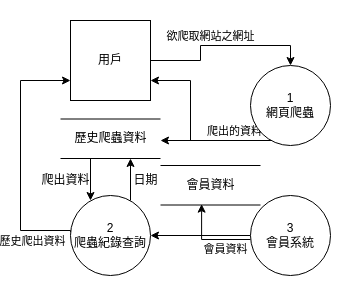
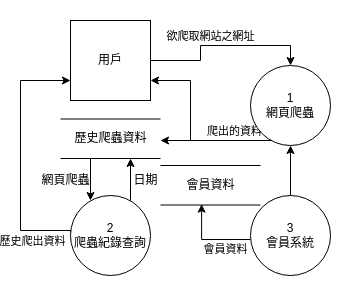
node "爬出資料": label "爬出資料" -> "網頁爬蟲"
edge "3 會員系統" -> "2 爬蟲紀錄查詢": now "3 會員系統" -> "1 網頁爬蟲"
